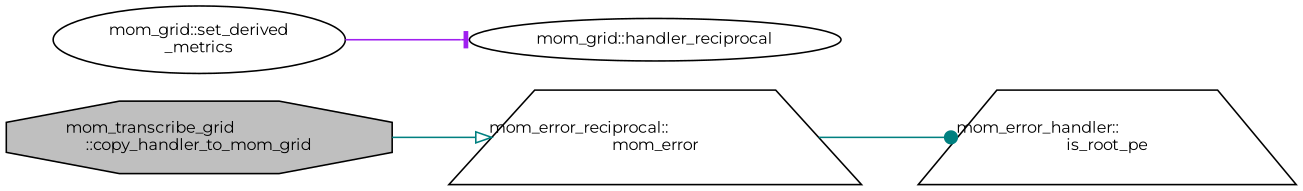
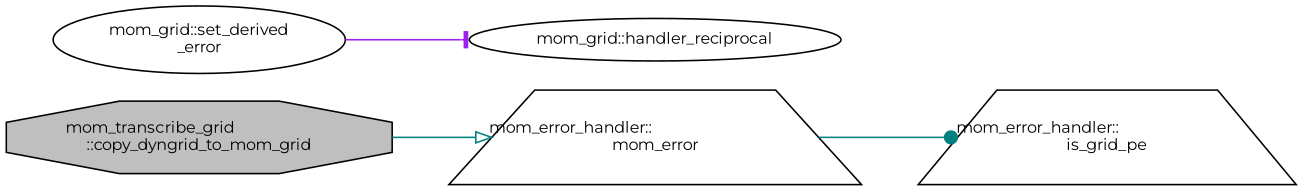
node "mom_grid::set_derived _metrics": label "mom_grid::set_derived _metrics" -> "mom_grid::set_derived _error"
node "mom_transcribe_grid ::copy_handler_to_mom_grid": label "mom_transcribe_grid ::copy_handler_to_mom_grid" -> "mom_transcribe_grid ::copy_dyngrid_to_mom_grid"
node "mom_error_reciprocal:: mom_error": label "mom_error_reciprocal:: mom_error" -> "mom_error_handler:: mom_error"
node "mom_error_handler:: is_root_pe": label "mom_error_handler:: is_root_pe" -> "mom_error_handler:: is_grid_pe"
